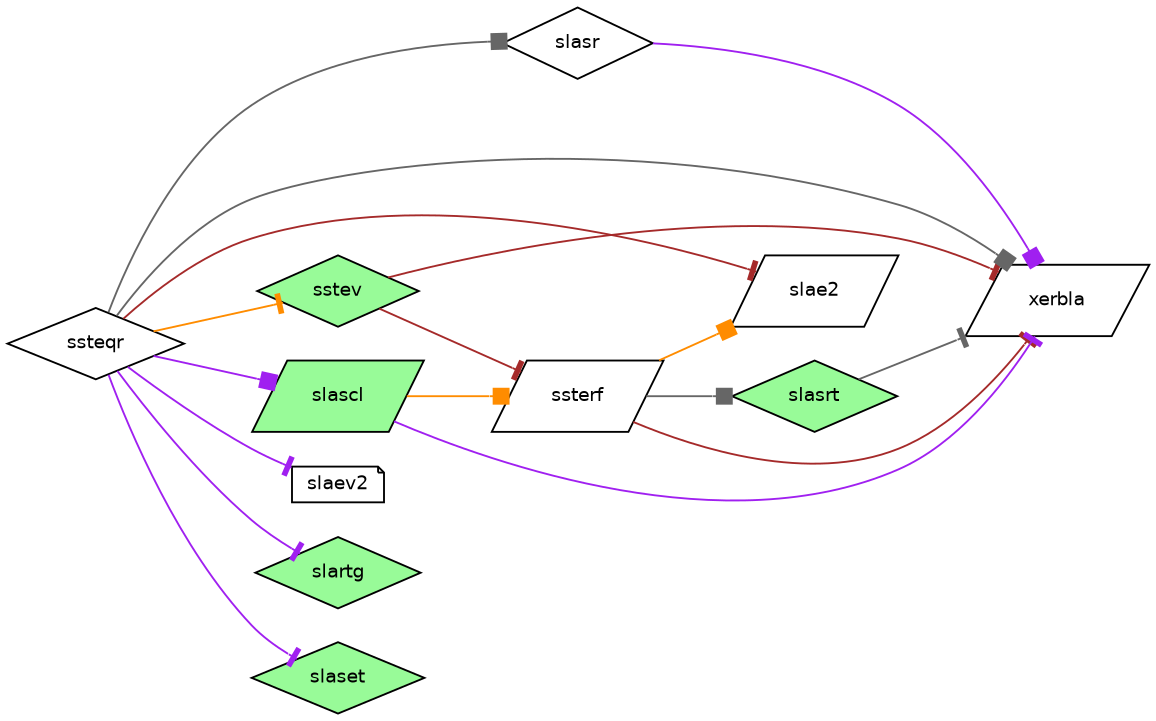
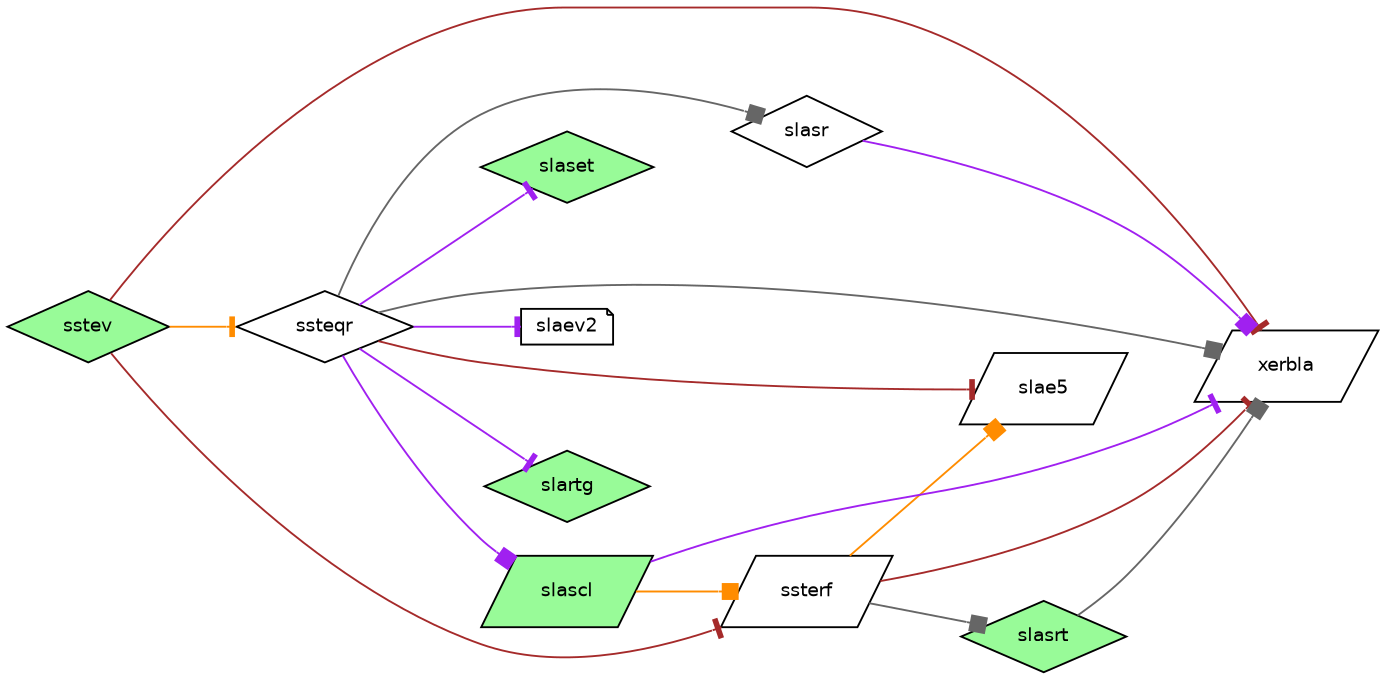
node "slae2": label "slae2" -> "slae5"
edge "ssteqr" -> "sstev": reversed
edge "slasrt" -> "xerbla": arrowhead tee -> box
